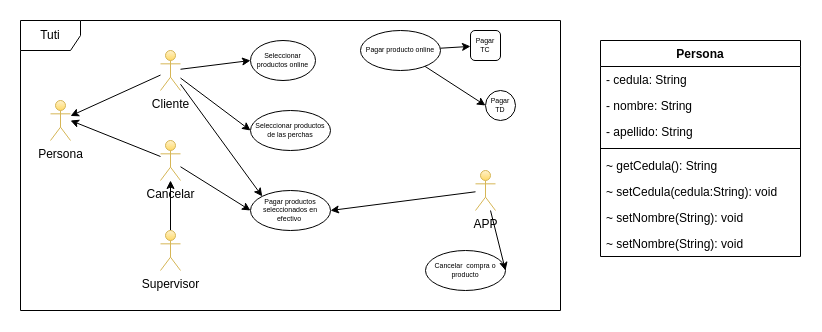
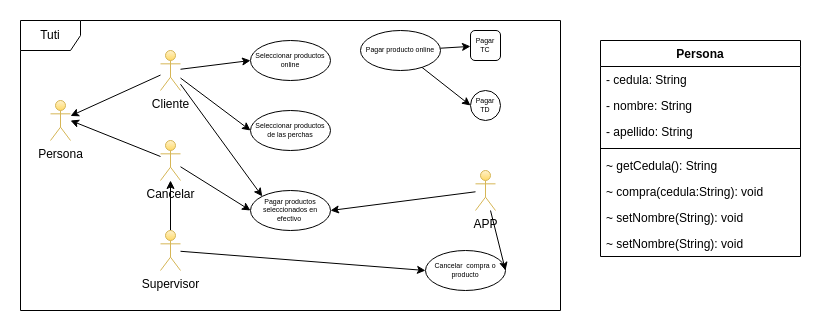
node "Seleccionar productos online": size 65x40 -> 80x40
node "Pagar TD": moved (501, 106) -> (486, 106)
node "~ setCedula(cedula:String): void": label "~ setCedula(cedula:String): void" -> "~ compra(cedula:String): void"
edge "Supervisor" -> "Cancelar compra o producto": added
